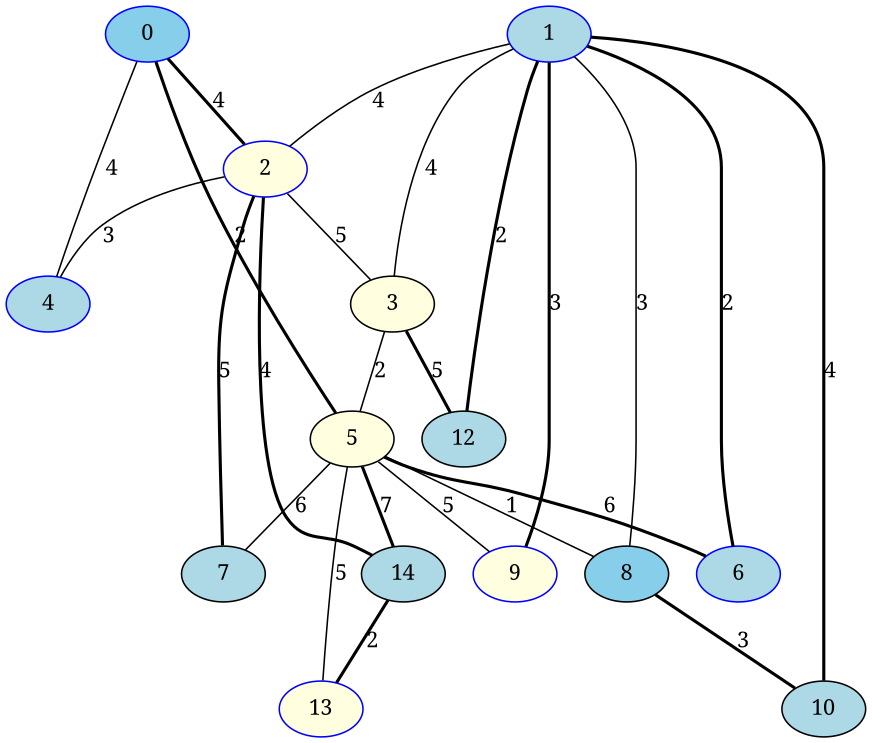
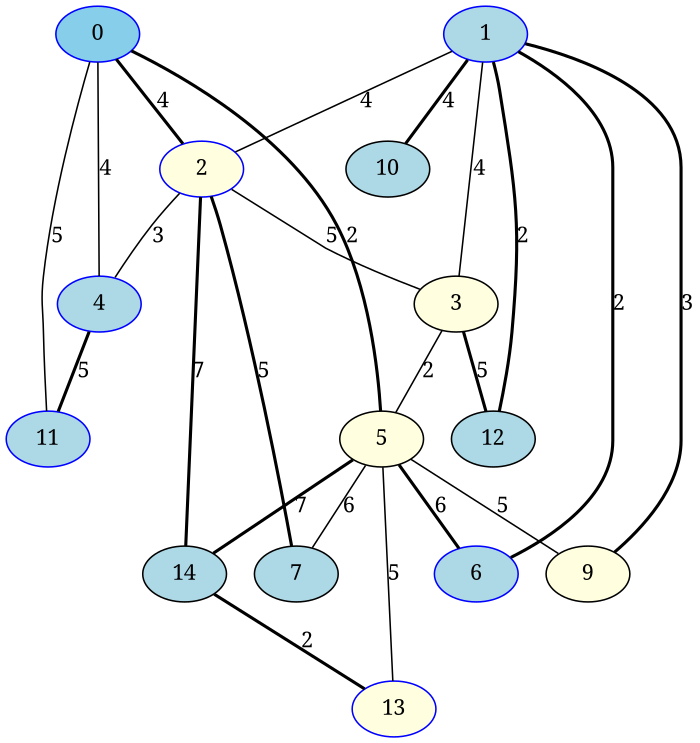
edge "2" -- "14": label "4" -> "7"
node "11": added
node "9": color blue -> black
node "8": removed
